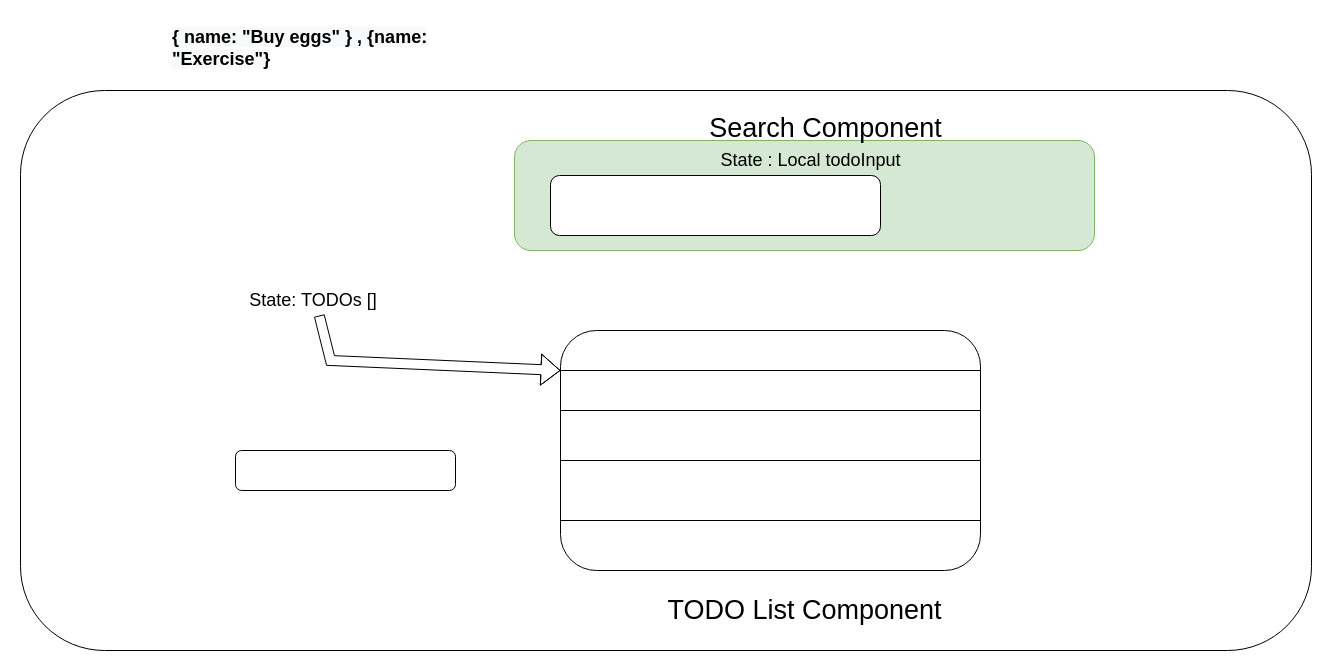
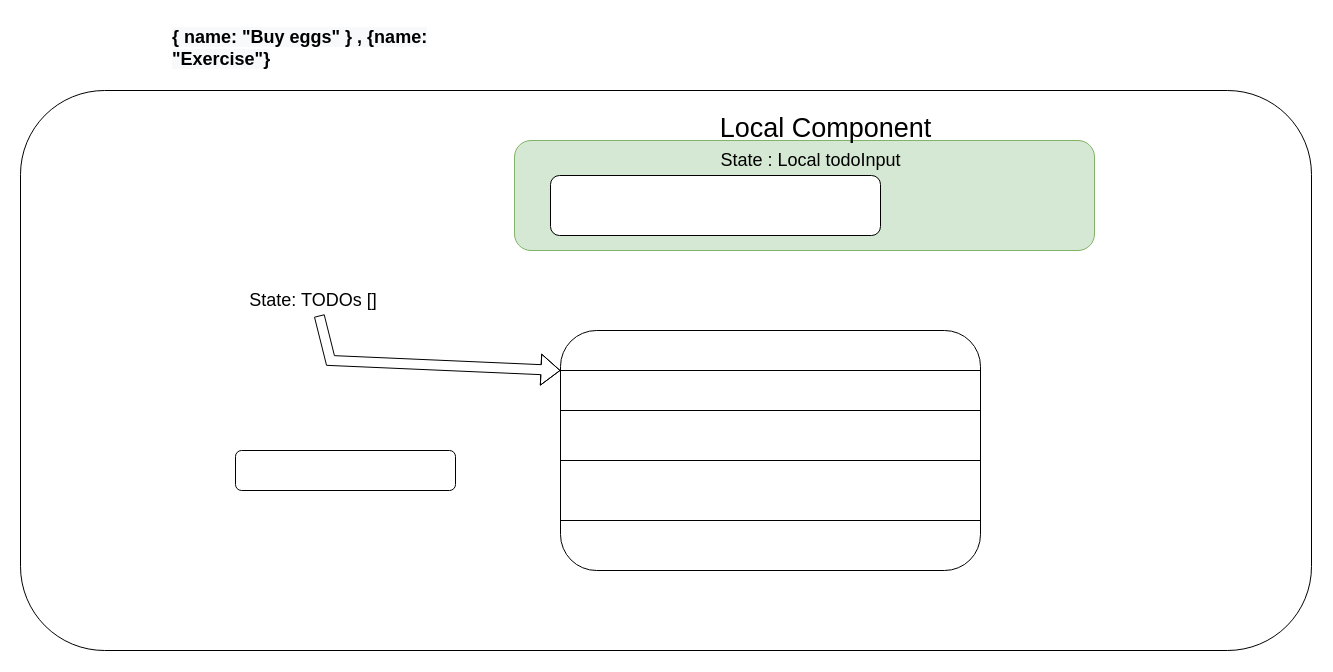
node "Search Component": label "Search Component" -> "Local Component"
node "TODO List Component": removed
